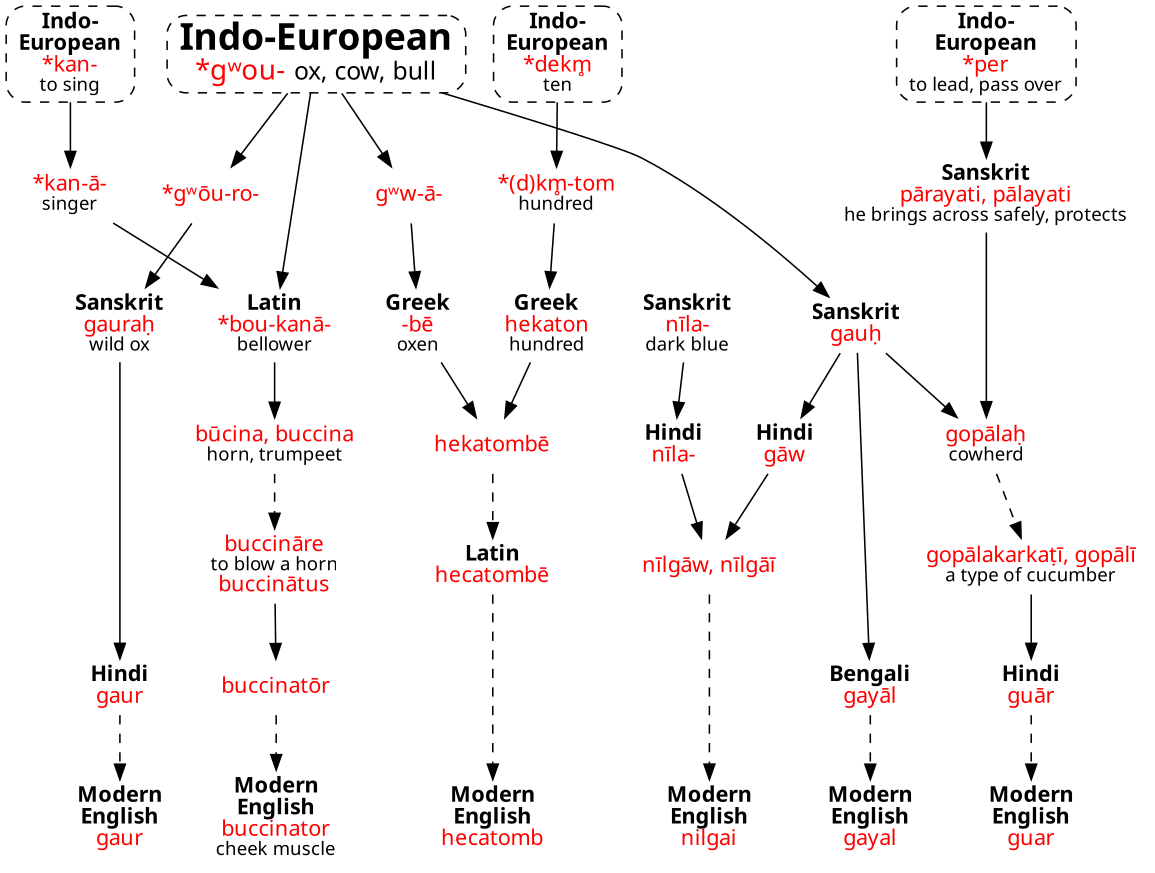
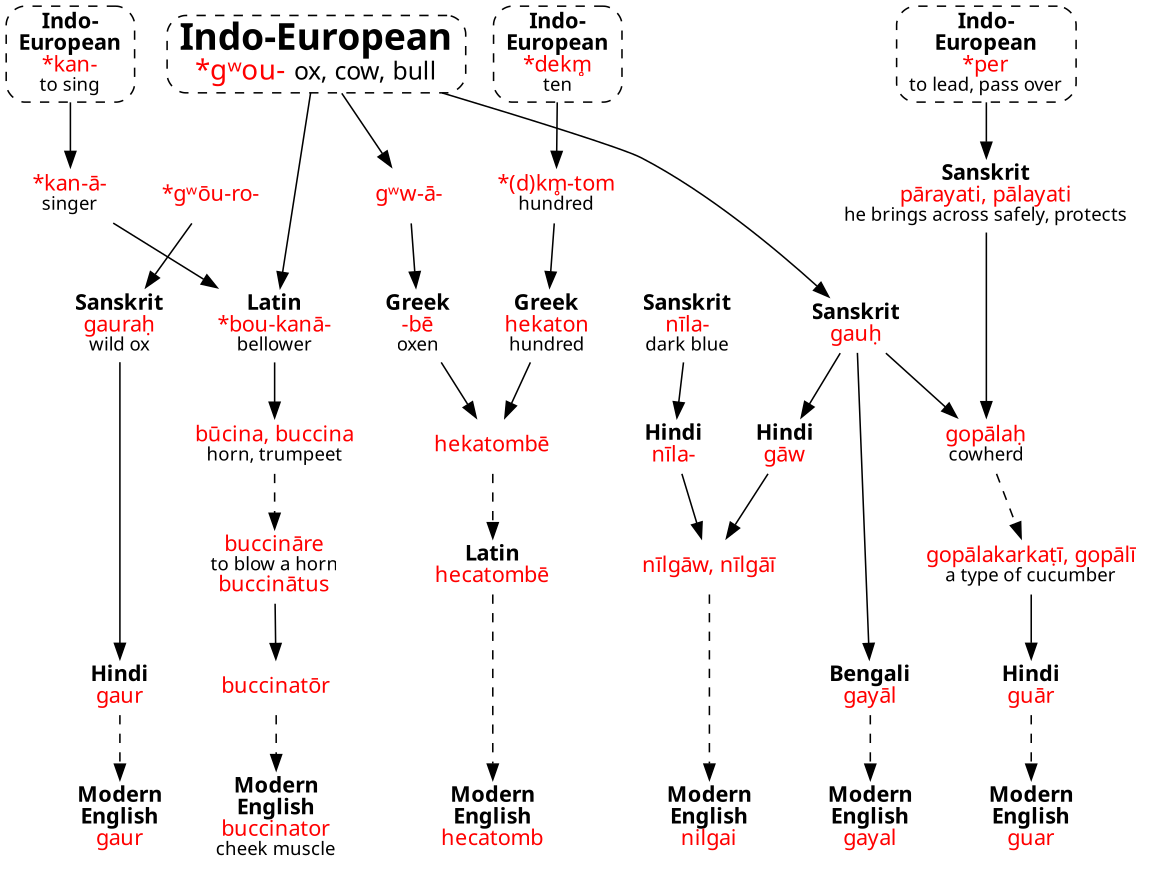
edge "Indo-European" -> "*gʷōu-ro-": removed
